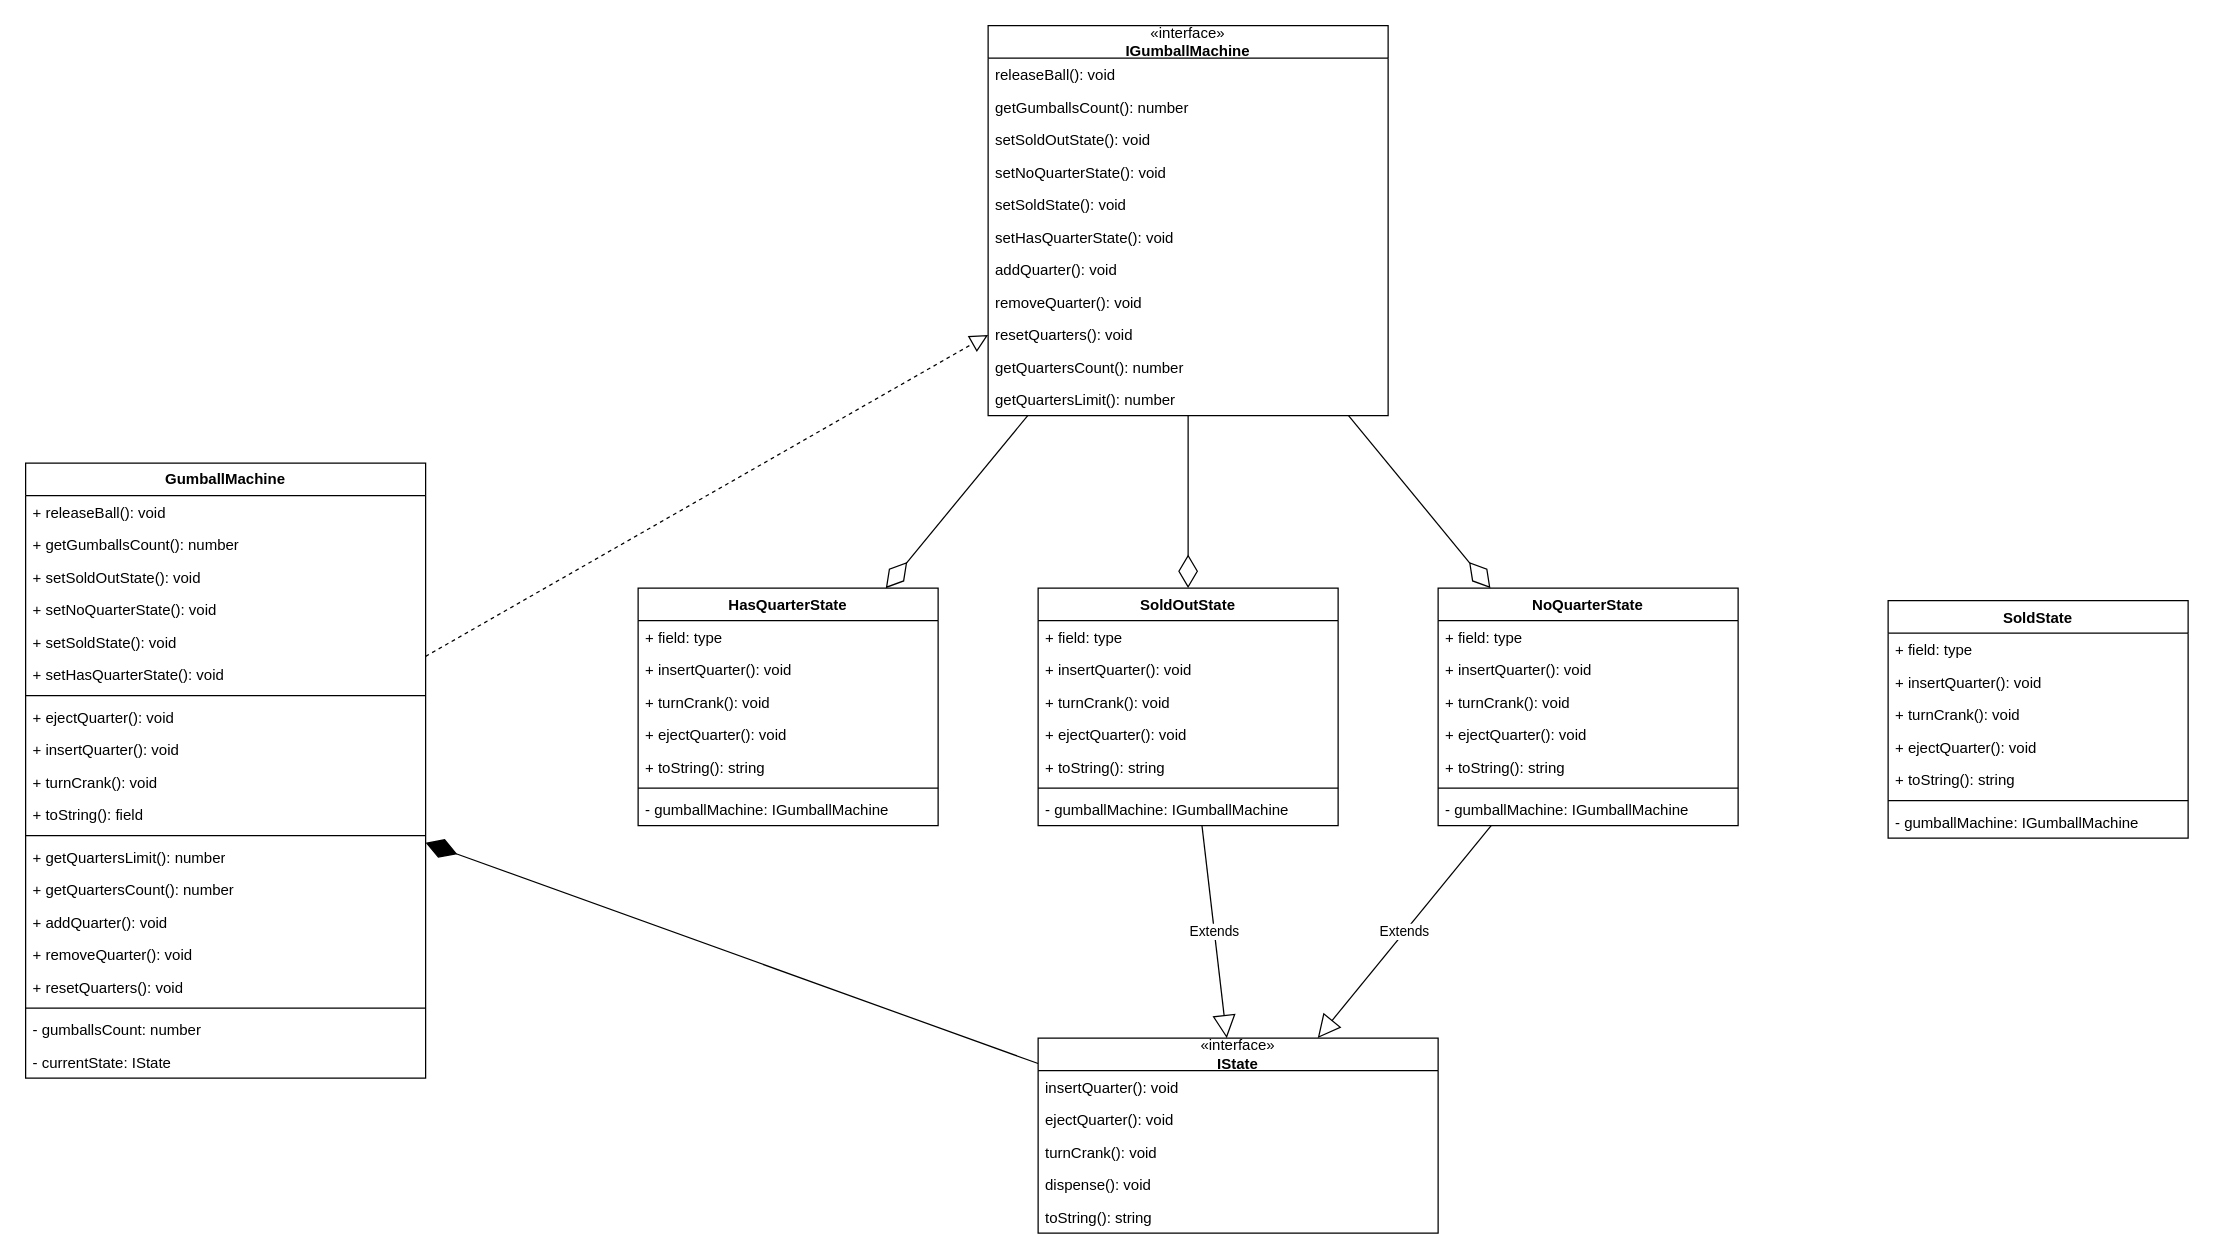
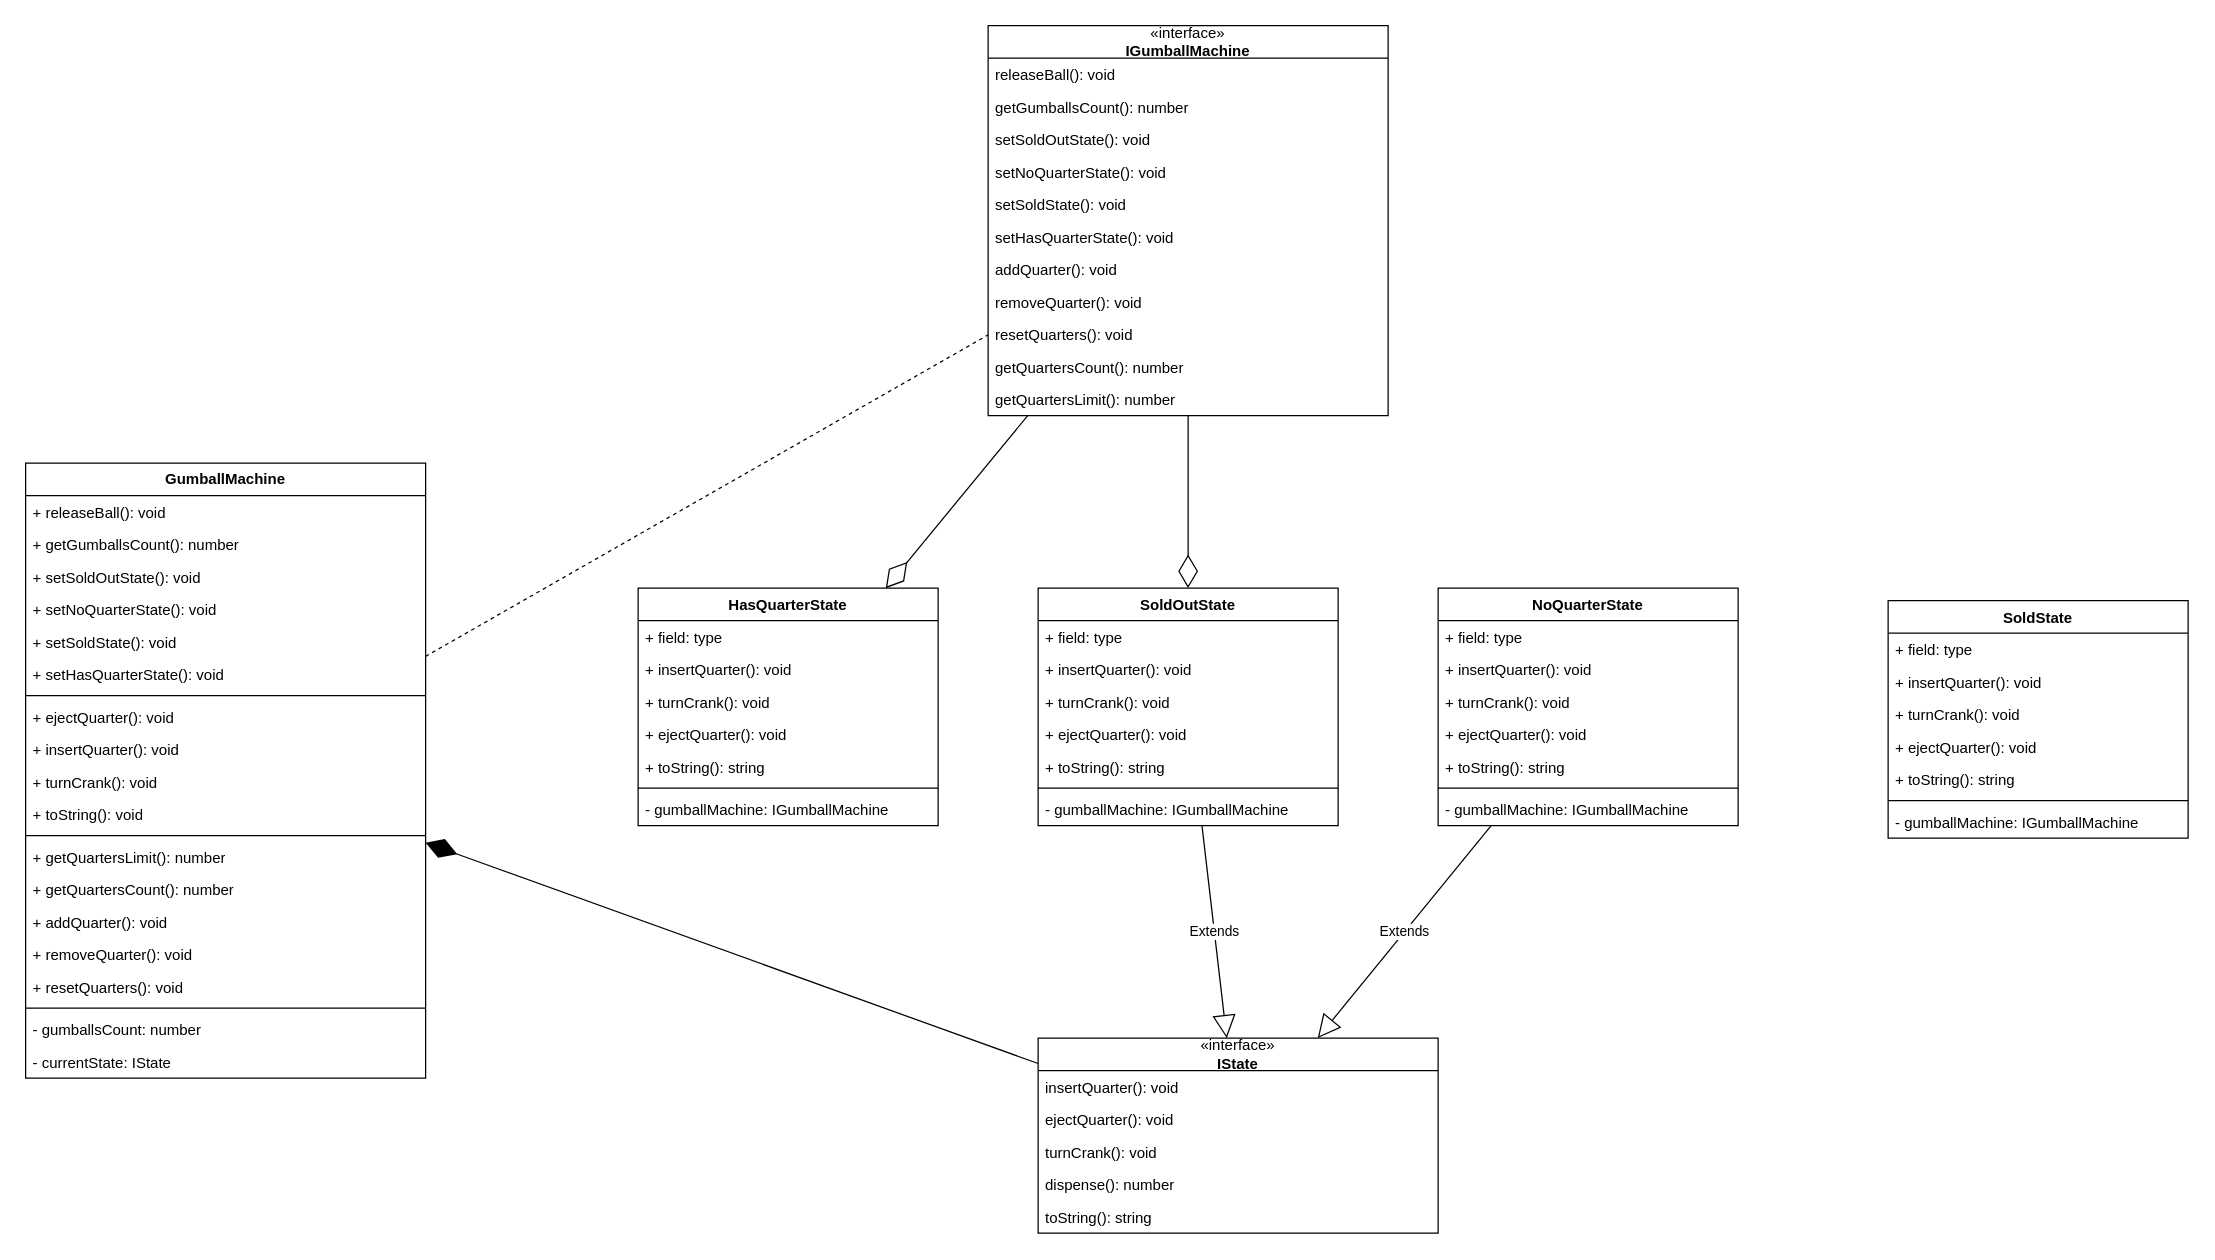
edge "GumballMachine" -> "«interface»IGumballMachine": arrowhead block -> none
edge "«interface»IGumballMachine" -> "NoQuarterState": removed
node "+ toString(): field": label "+ toString(): field" -> "+ toString(): void"
node "dispense(): void": label "dispense(): void" -> "dispense(): number"
